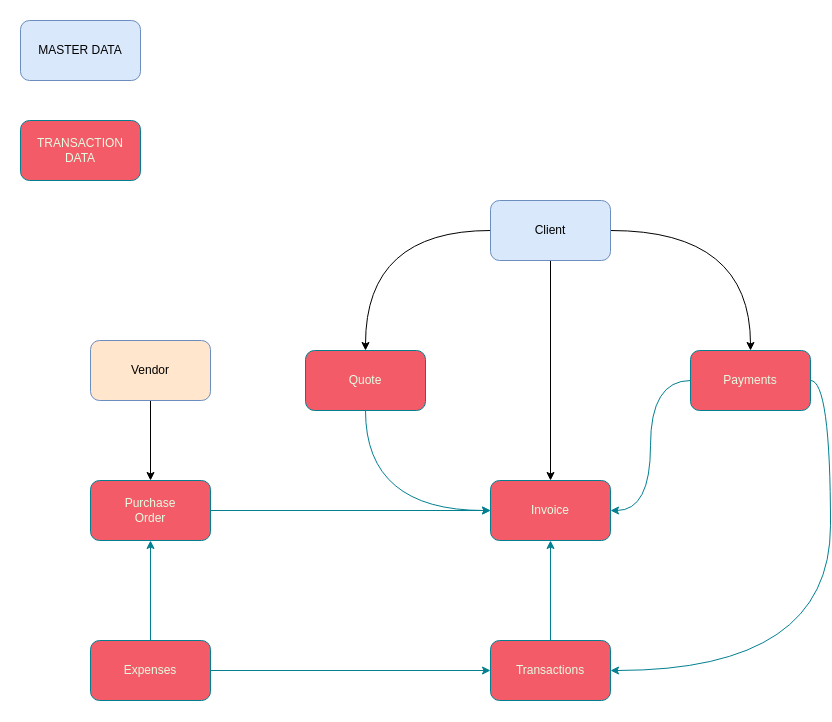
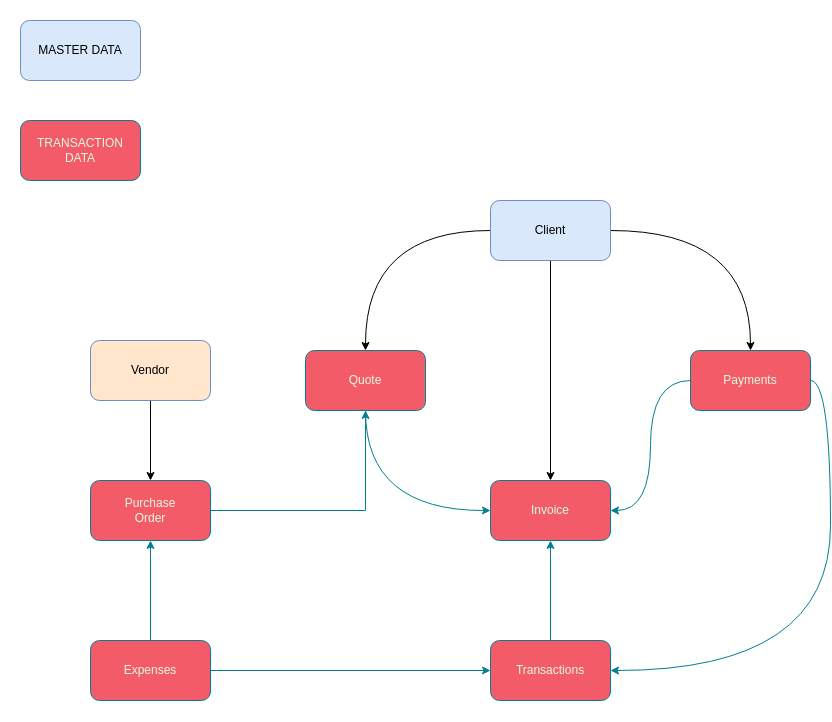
edge "Purchase Order" -> "Invoice": now "Purchase Order" -> "Quote"
